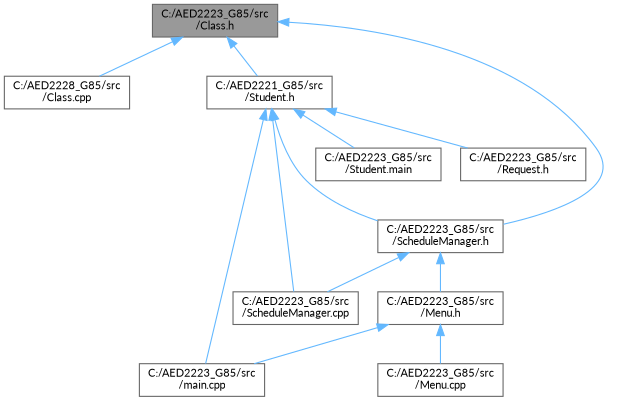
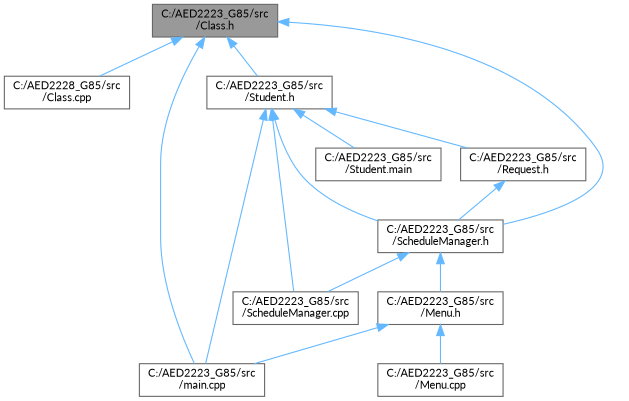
node "C:/AED2221_G85/src /Student.h": label "C:/AED2221_G85/src /Student.h" -> "C:/AED2223_G85/src /Student.h"
edge "C:/AED2223_G85/src /main.cpp" -> "C:/AED2223_G85/src /Class.h": added
edge "C:/AED2223_G85/src /ScheduleManager.h" -> "C:/AED2223_G85/src /Request.h": added
